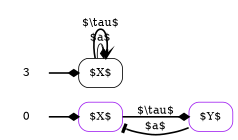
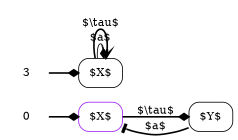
node "$Y$": color purple -> black
